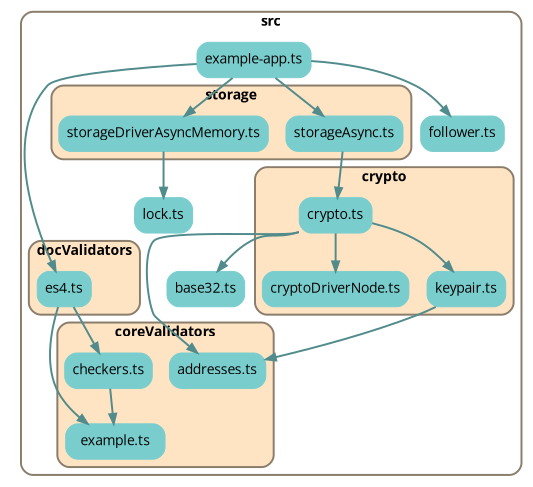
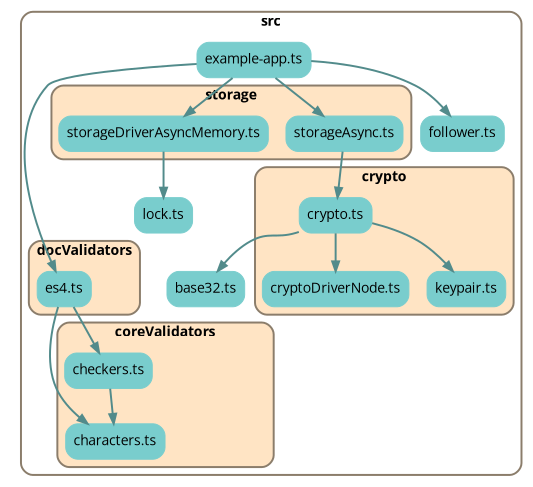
node "addresses.ts": removed
node "example.ts": label "example.ts" -> "characters.ts"
